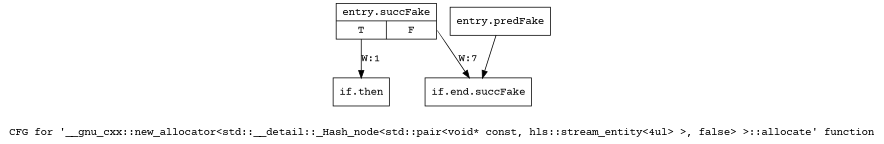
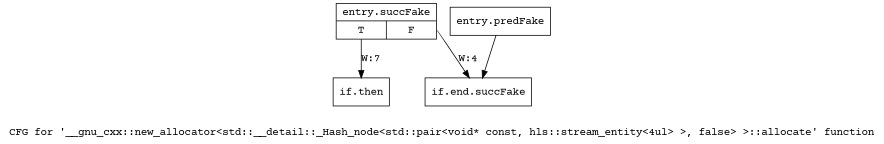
edge "entry.succFake" -> "if.then": label "W:1" -> "W:7"
edge "entry.succFake" -> "if.end.succFake": label "W:7" -> "W:4"
